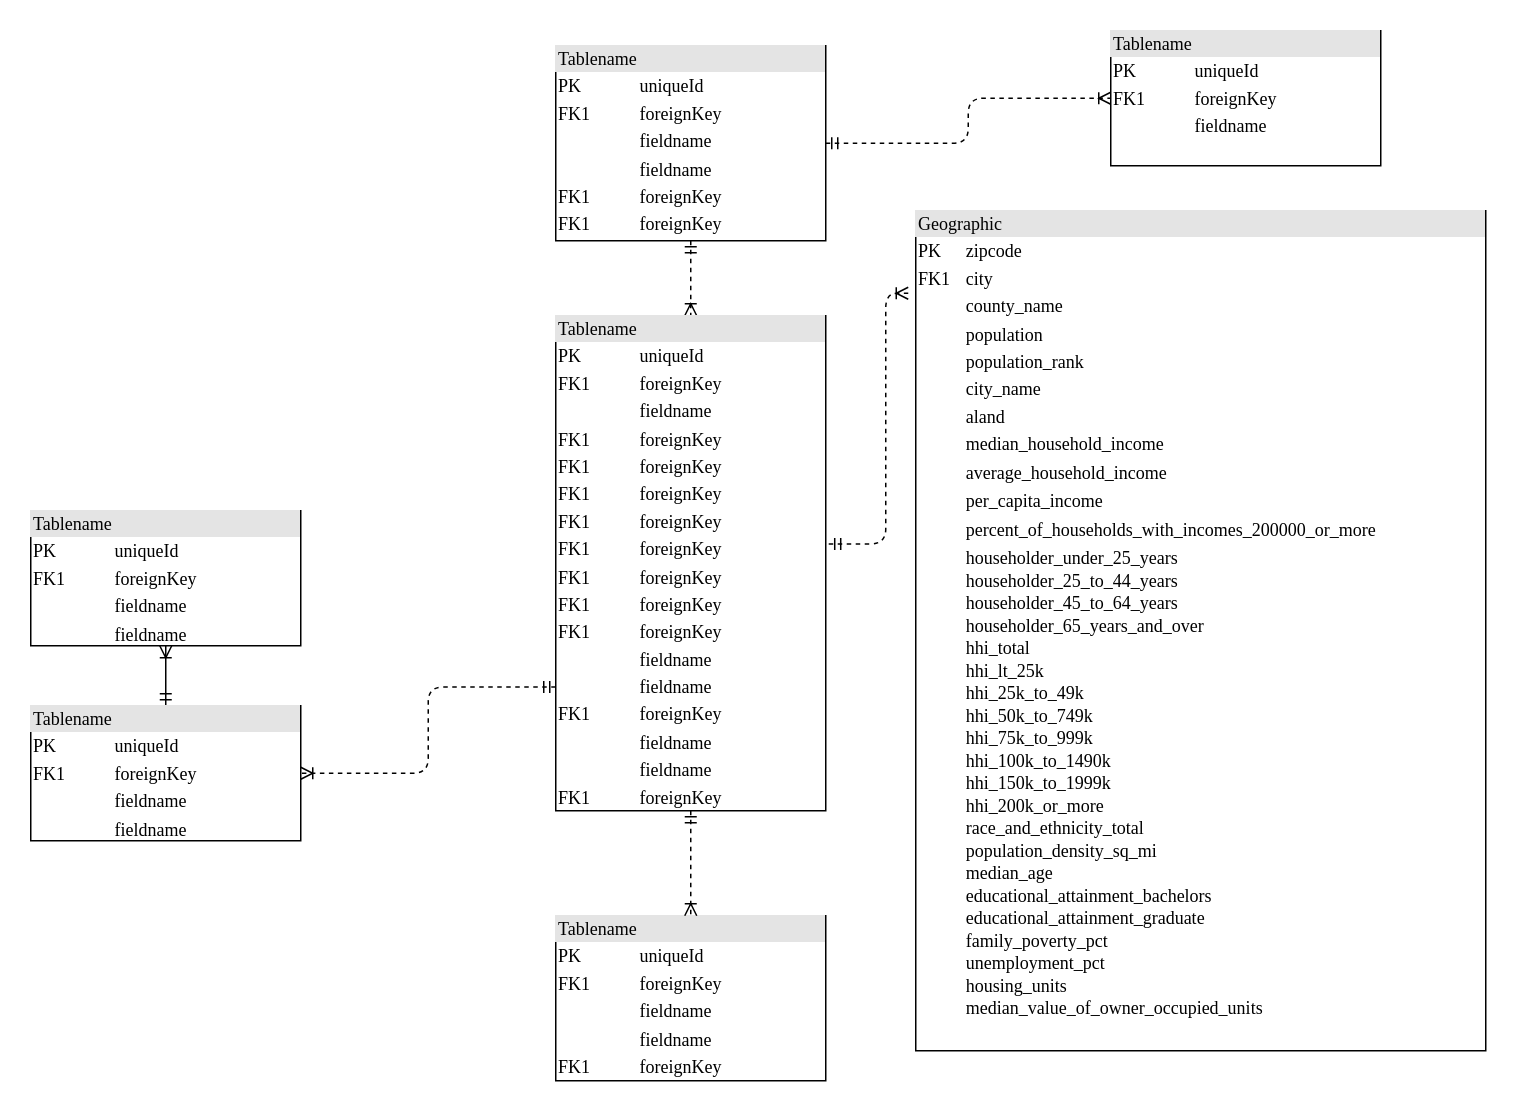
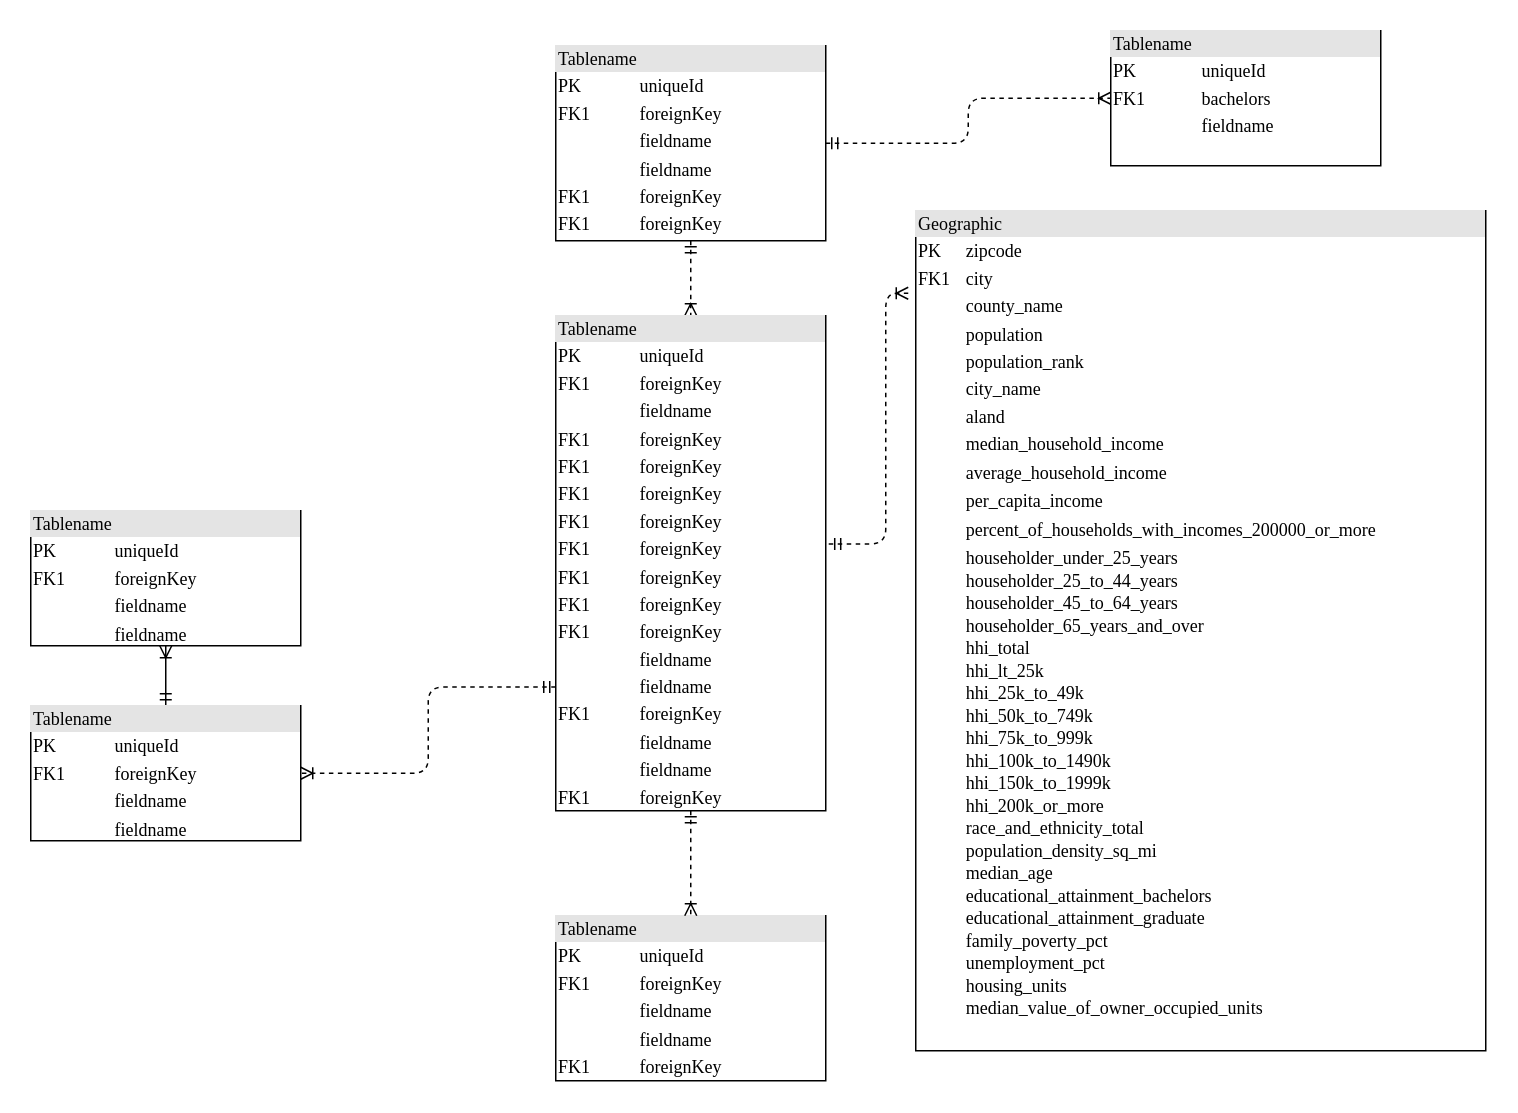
node "Tablename PK uniqueId FK1 foreignKey fieldname": label "Tablename PK uniqueId FK1 foreignKey fieldname" -> "Tablename PK uniqueId FK1 bachelors fieldname"
